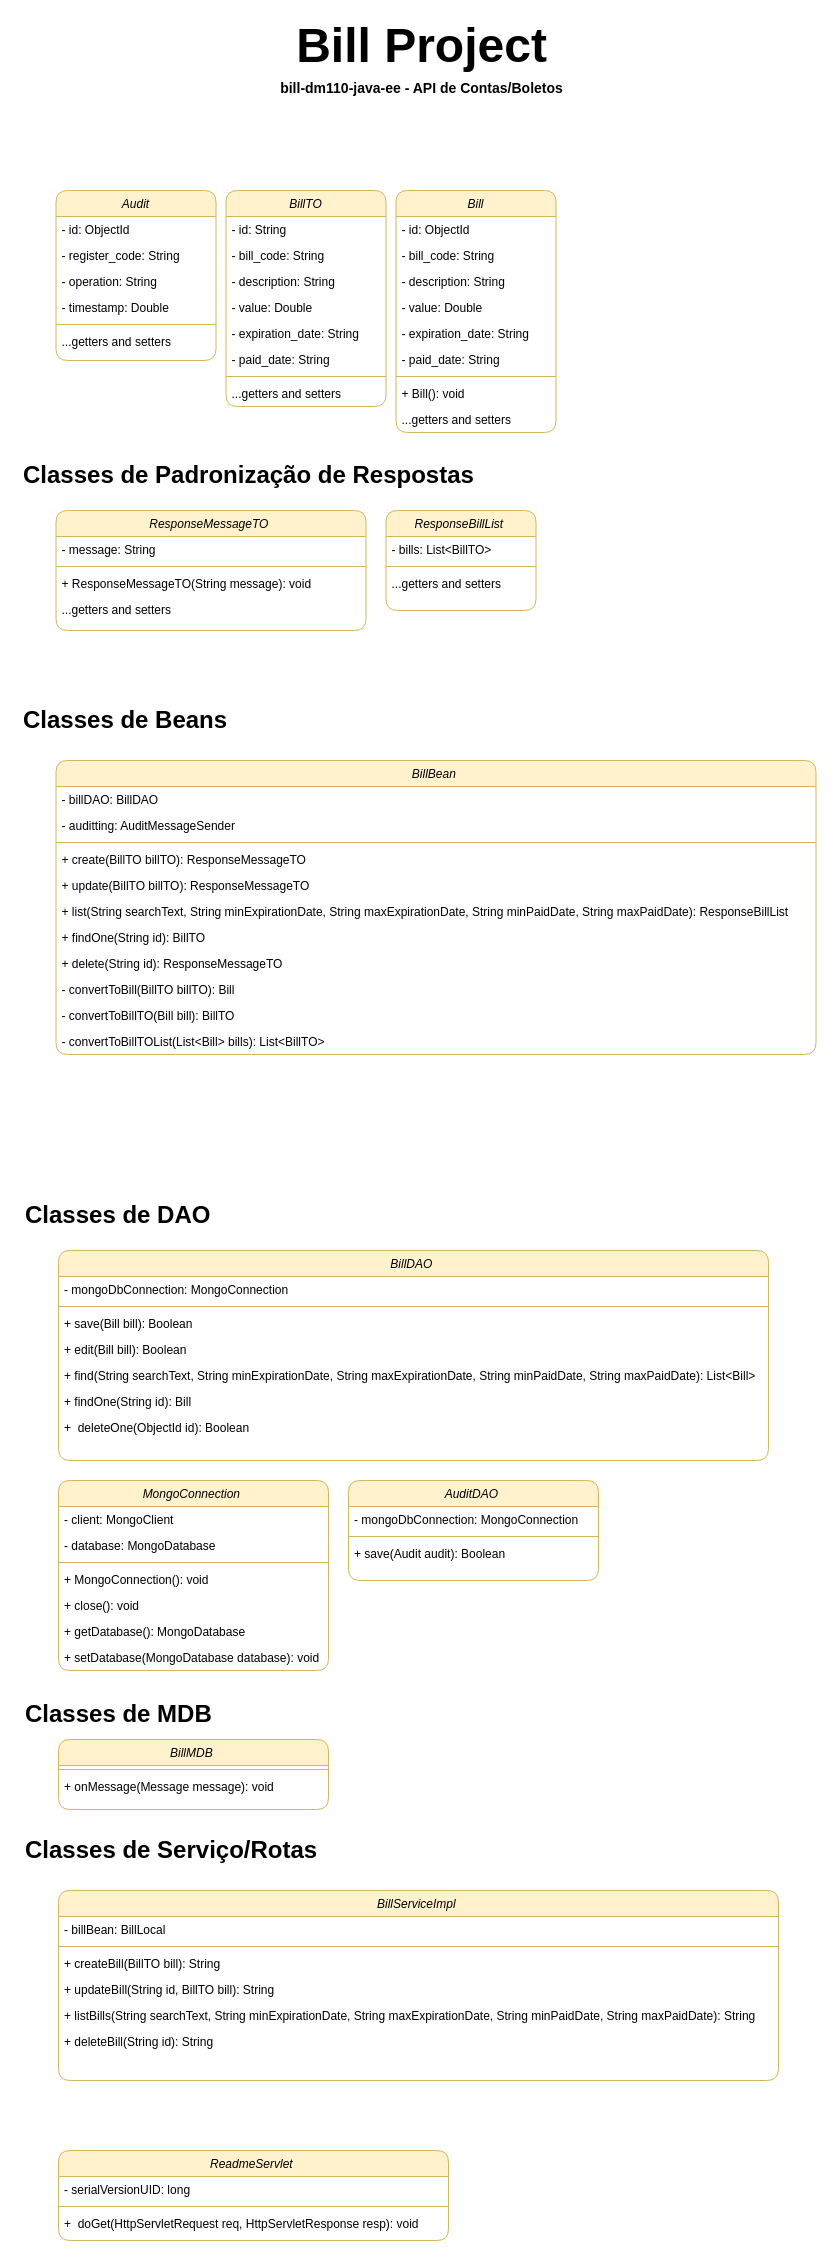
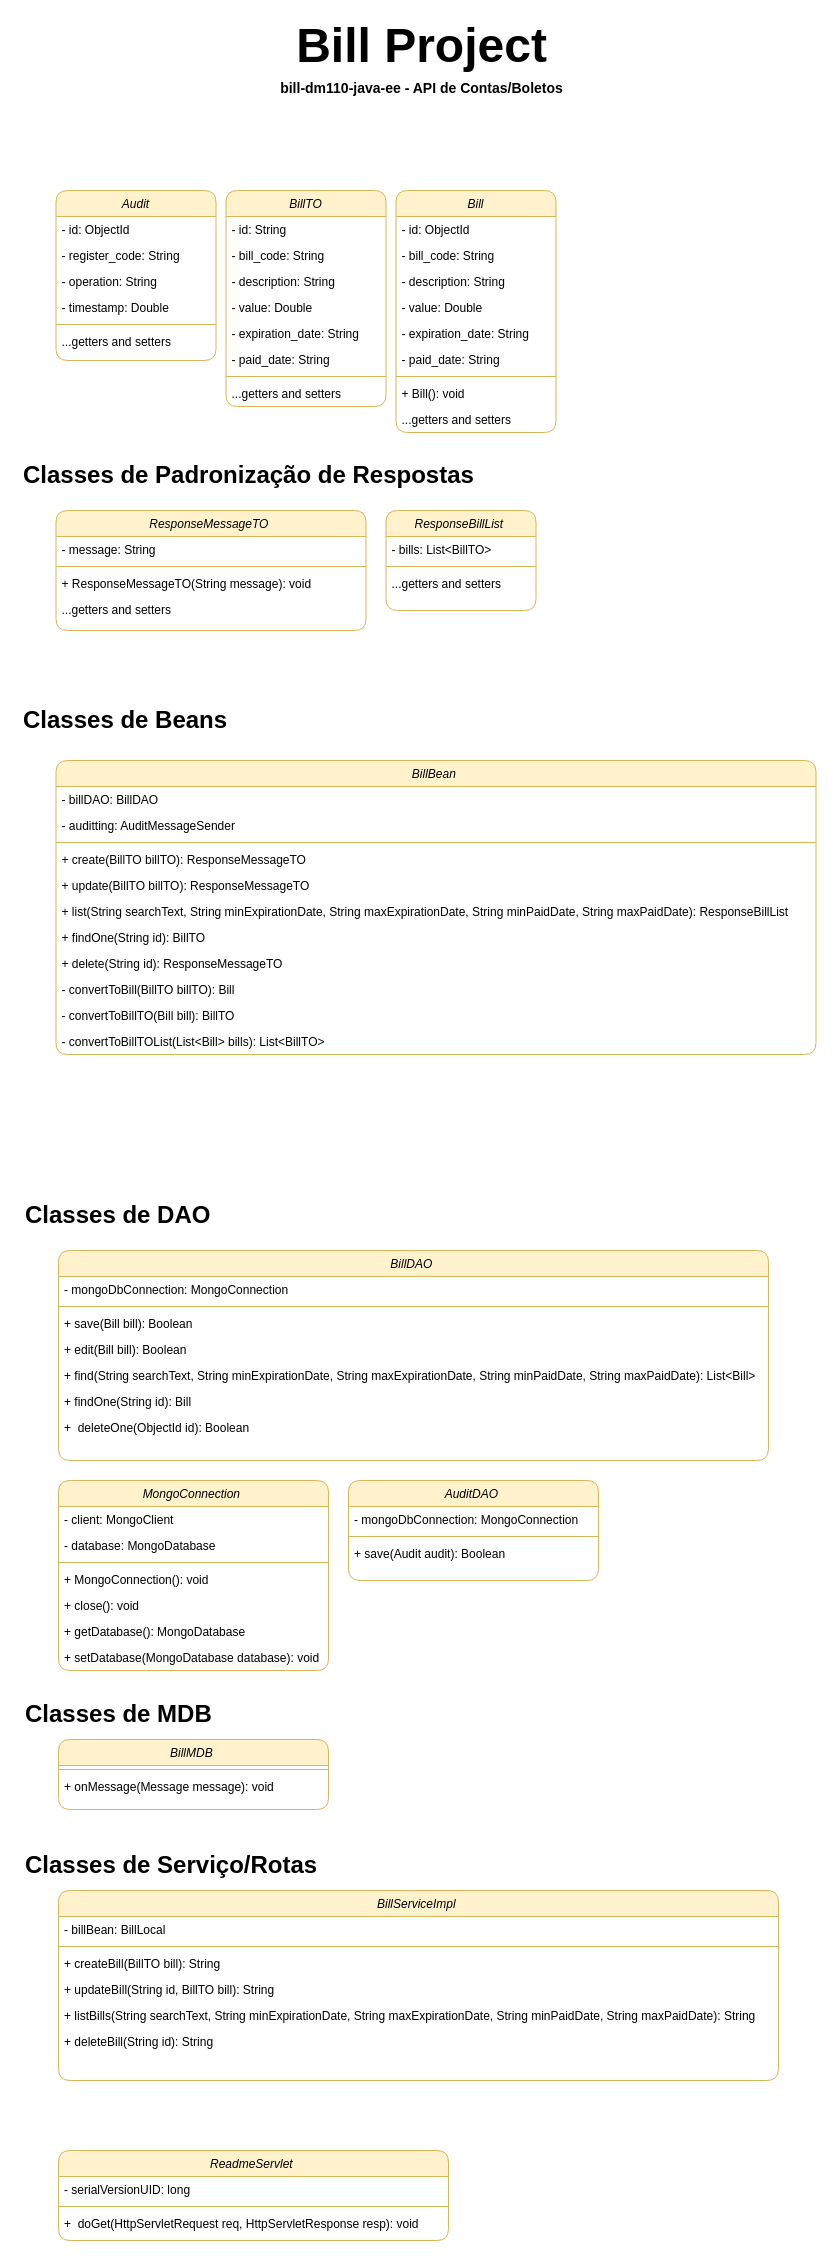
node "Classes de Serviço/Rotas": moved (244, 1851) -> (244, 1866)
